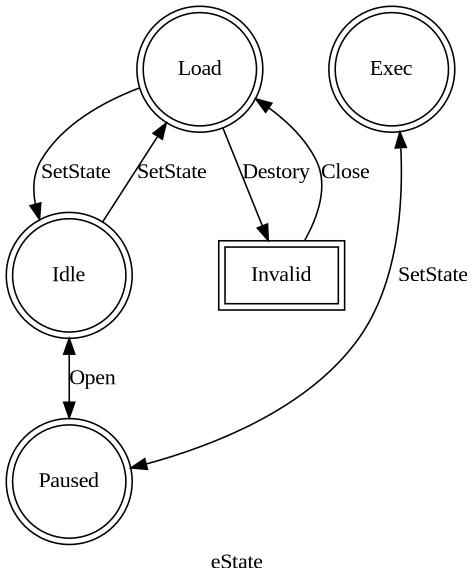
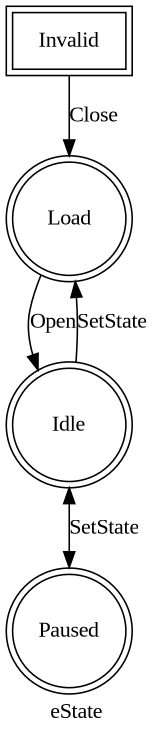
node "Exec": removed
edge "Load" -> "Idle": label "SetState" -> "Open"
edge "Load" -> "Invalid": removed, label "Destory"
edge "Idle" -- "Paused": label "Open" -> "SetState"
